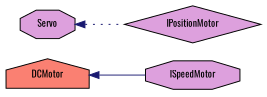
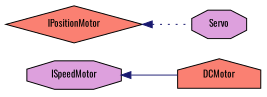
edge "IPositionMotor" -> "Servo": reversed
node "IPositionMotor": fillcolor plum -> salmon
edge "ISpeedMotor" -> "DCMotor": reversed
